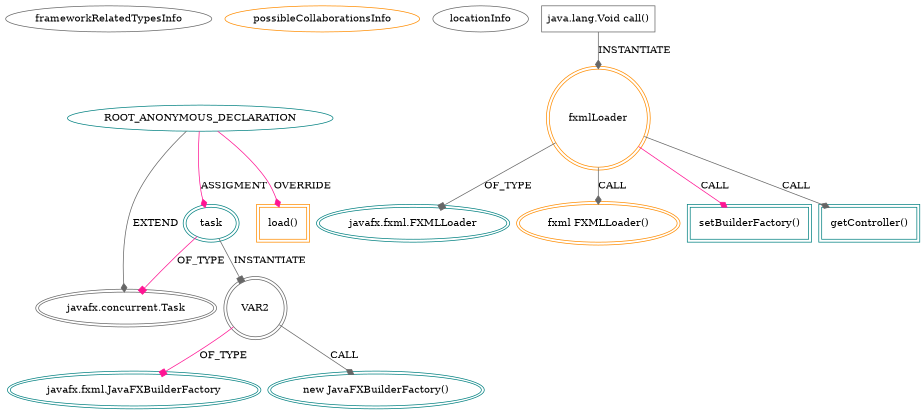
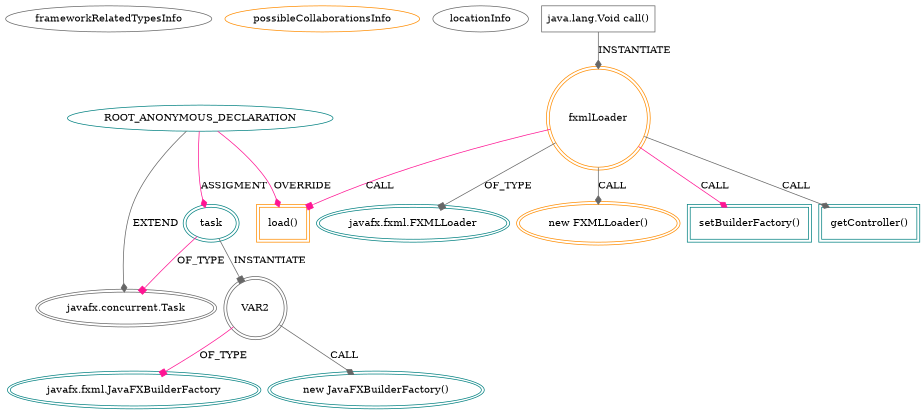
edge "fxmlLoader" -> "load()": added, label "CALL"
node "fxml FXMLLoader()": label "fxml FXMLLoader()" -> "new FXMLLoader()"
